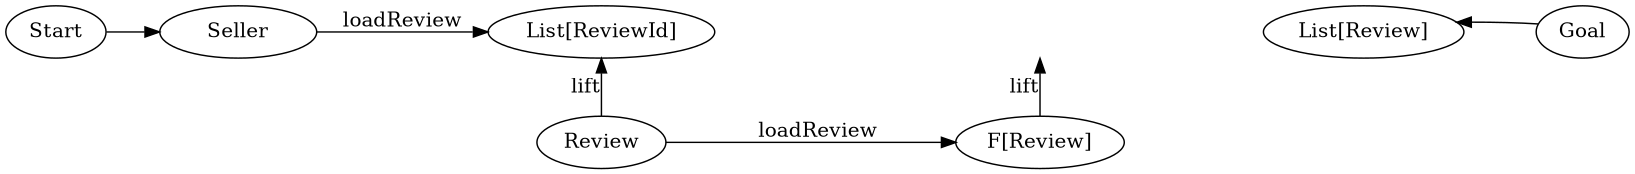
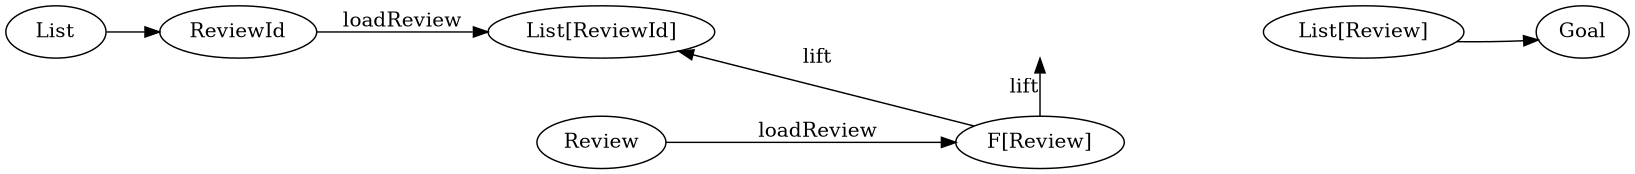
edge "Goal" -> "List[Review]": reversed
node "Start": label "Start" -> "List"
node "Seller": label "Seller" -> "ReviewId"
edge "Review" -> "List[ReviewId]": now "F[Review]" -> "List[ReviewId]"
